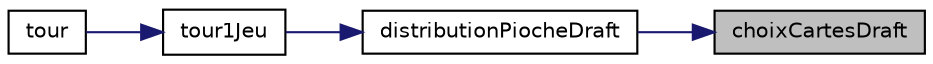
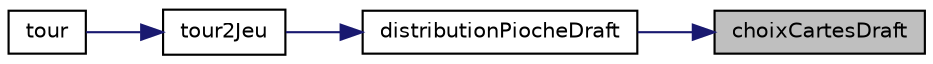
node "tour1Jeu": label "tour1Jeu" -> "tour2Jeu"
